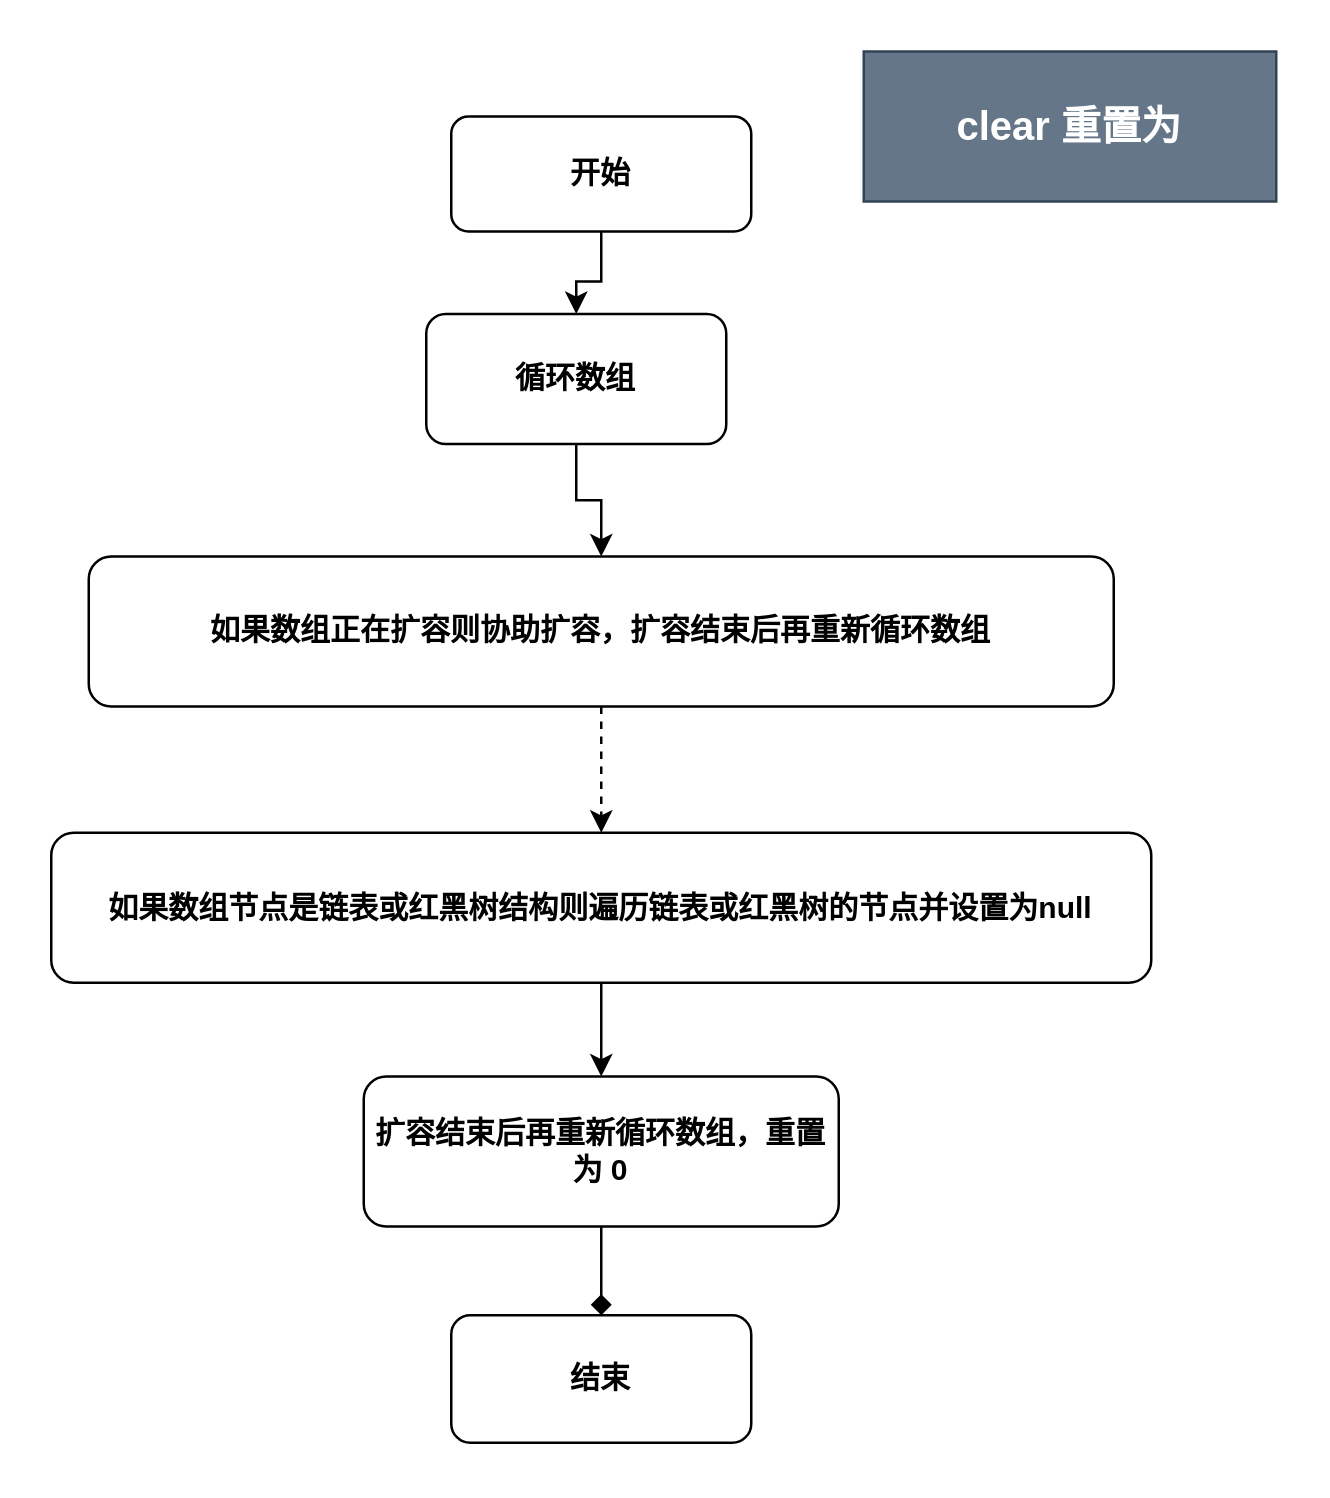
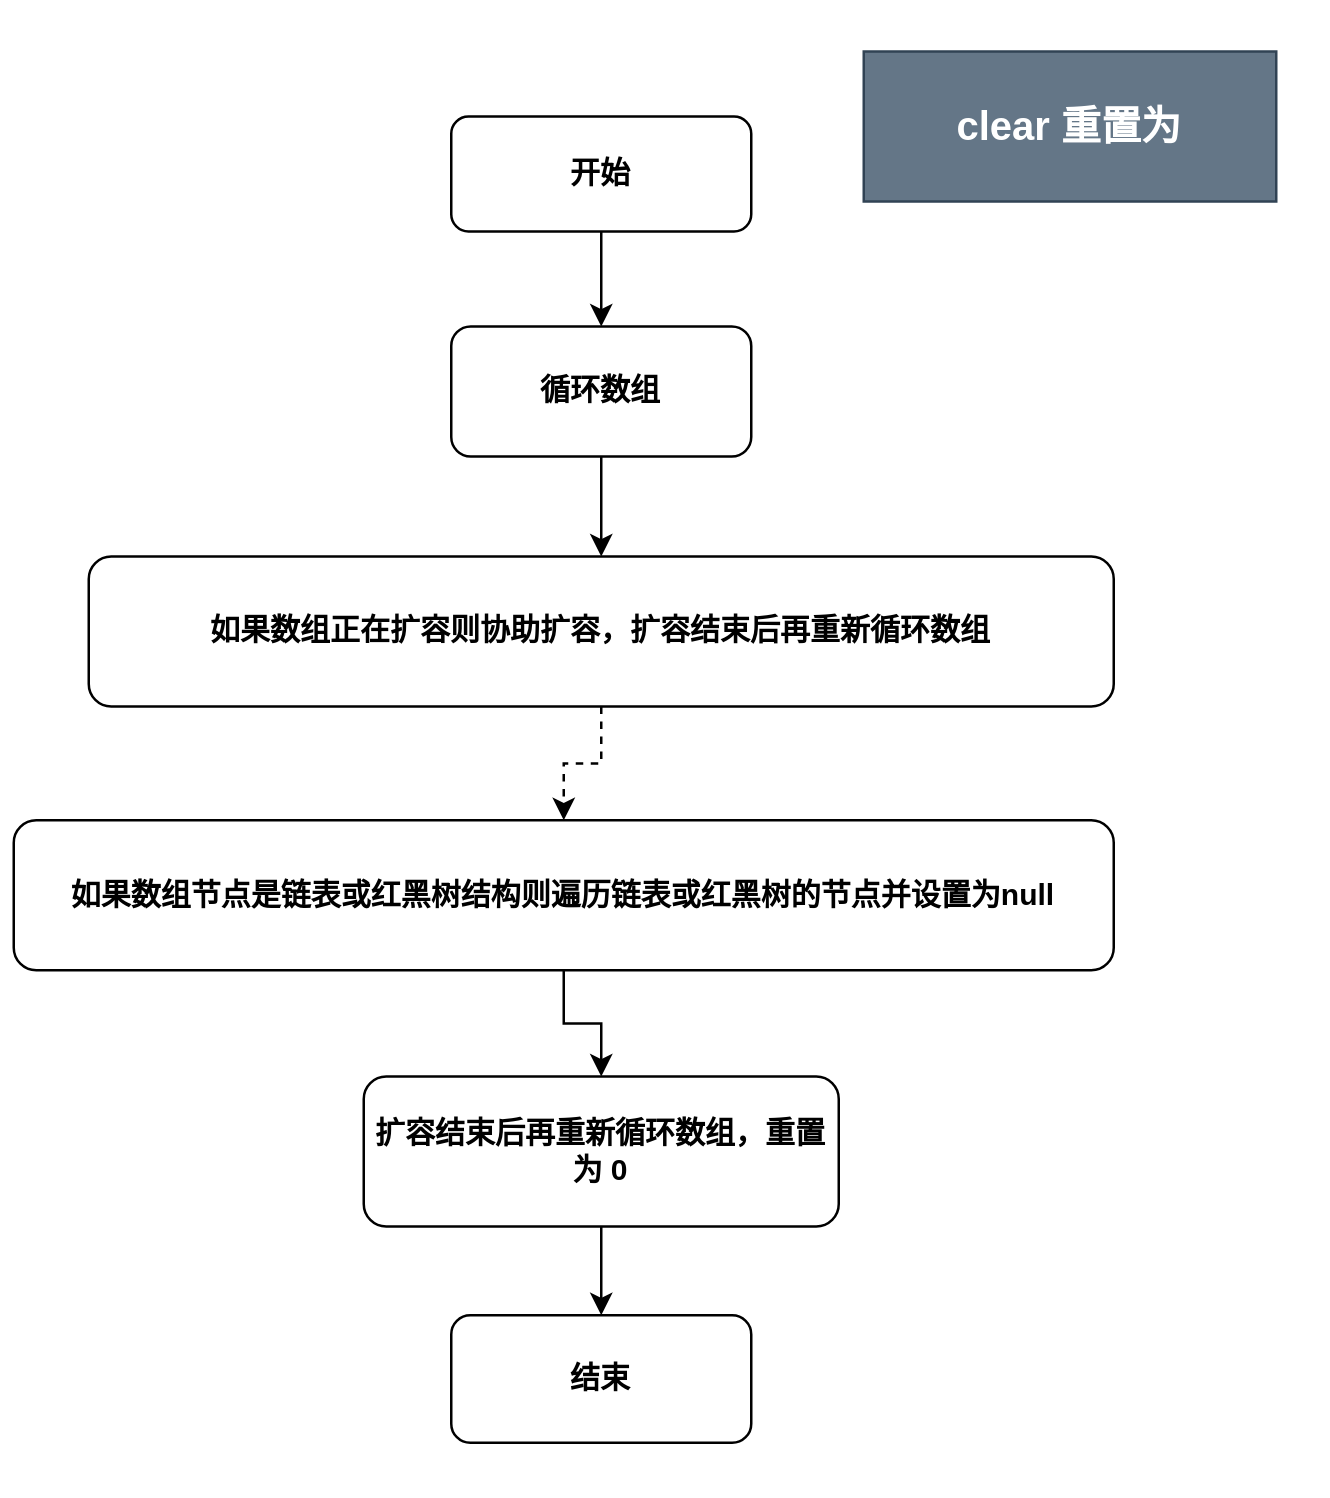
node "循环数组": moved (576, 379) -> (601, 391)
node "如果数组节点是链表或红黑树结构则遍历链表或红黑树的节点并设置为null": moved (601, 908) -> (564, 895)
edge "扩容结束后再重新循环数组，重置为 0" -> "结束": arrowhead diamond -> classic
